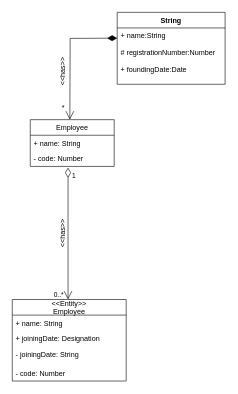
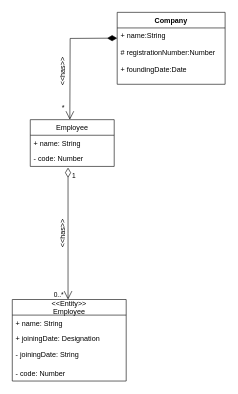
node "String": label "String" -> "Company"
